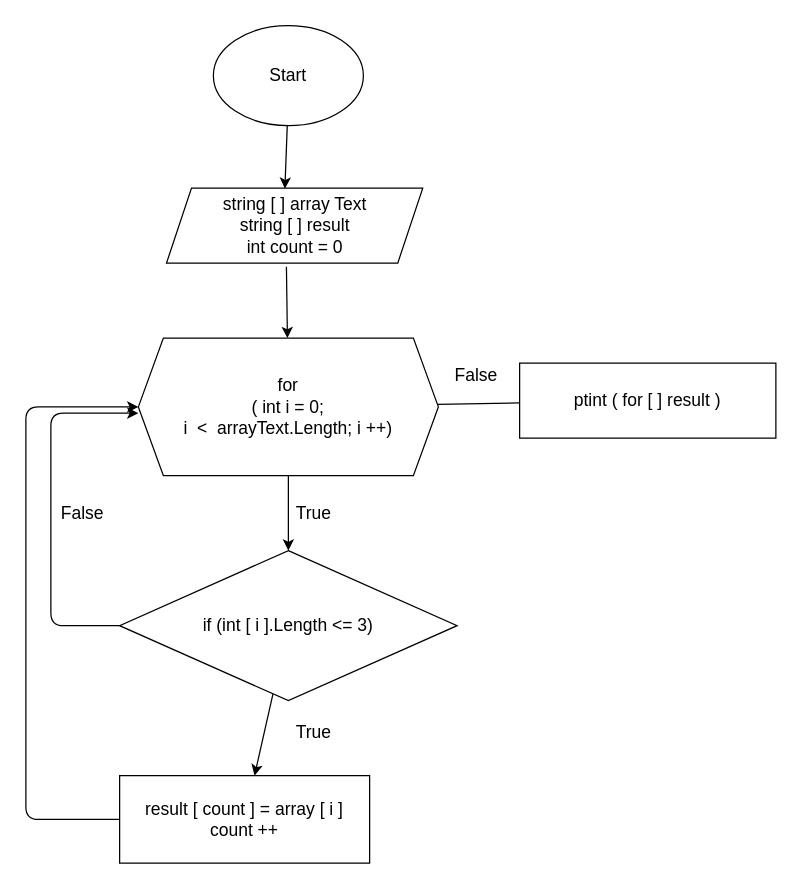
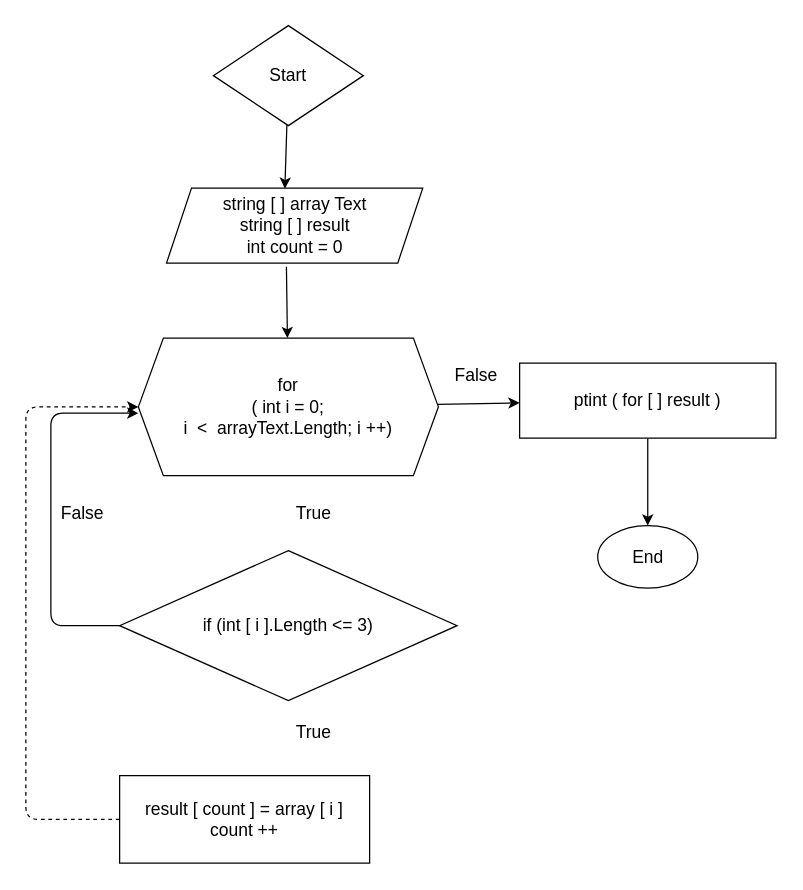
node "Start": shape ellipse -> diamond
edge "ptint ( for [ ] result )" -- "for ( int i = 0; i < arrayText.Length; i ++)": arrowhead none -> classic
edge "ptint ( for [ ] result )" -> "End": added
edge "for ( int i = 0; i < arrayText.Length; i ++)" -> "if (int [ i ].Length <= 3)": removed
node "End": added
edge "result [ count ] = array [ i ] count ++" -> "for ( int i = 0; i < arrayText.Length; i ++)": style solid -> dashed
edge "if (int [ i ].Length <= 3)" -> "result [ count ] = array [ i ] count ++": removed
